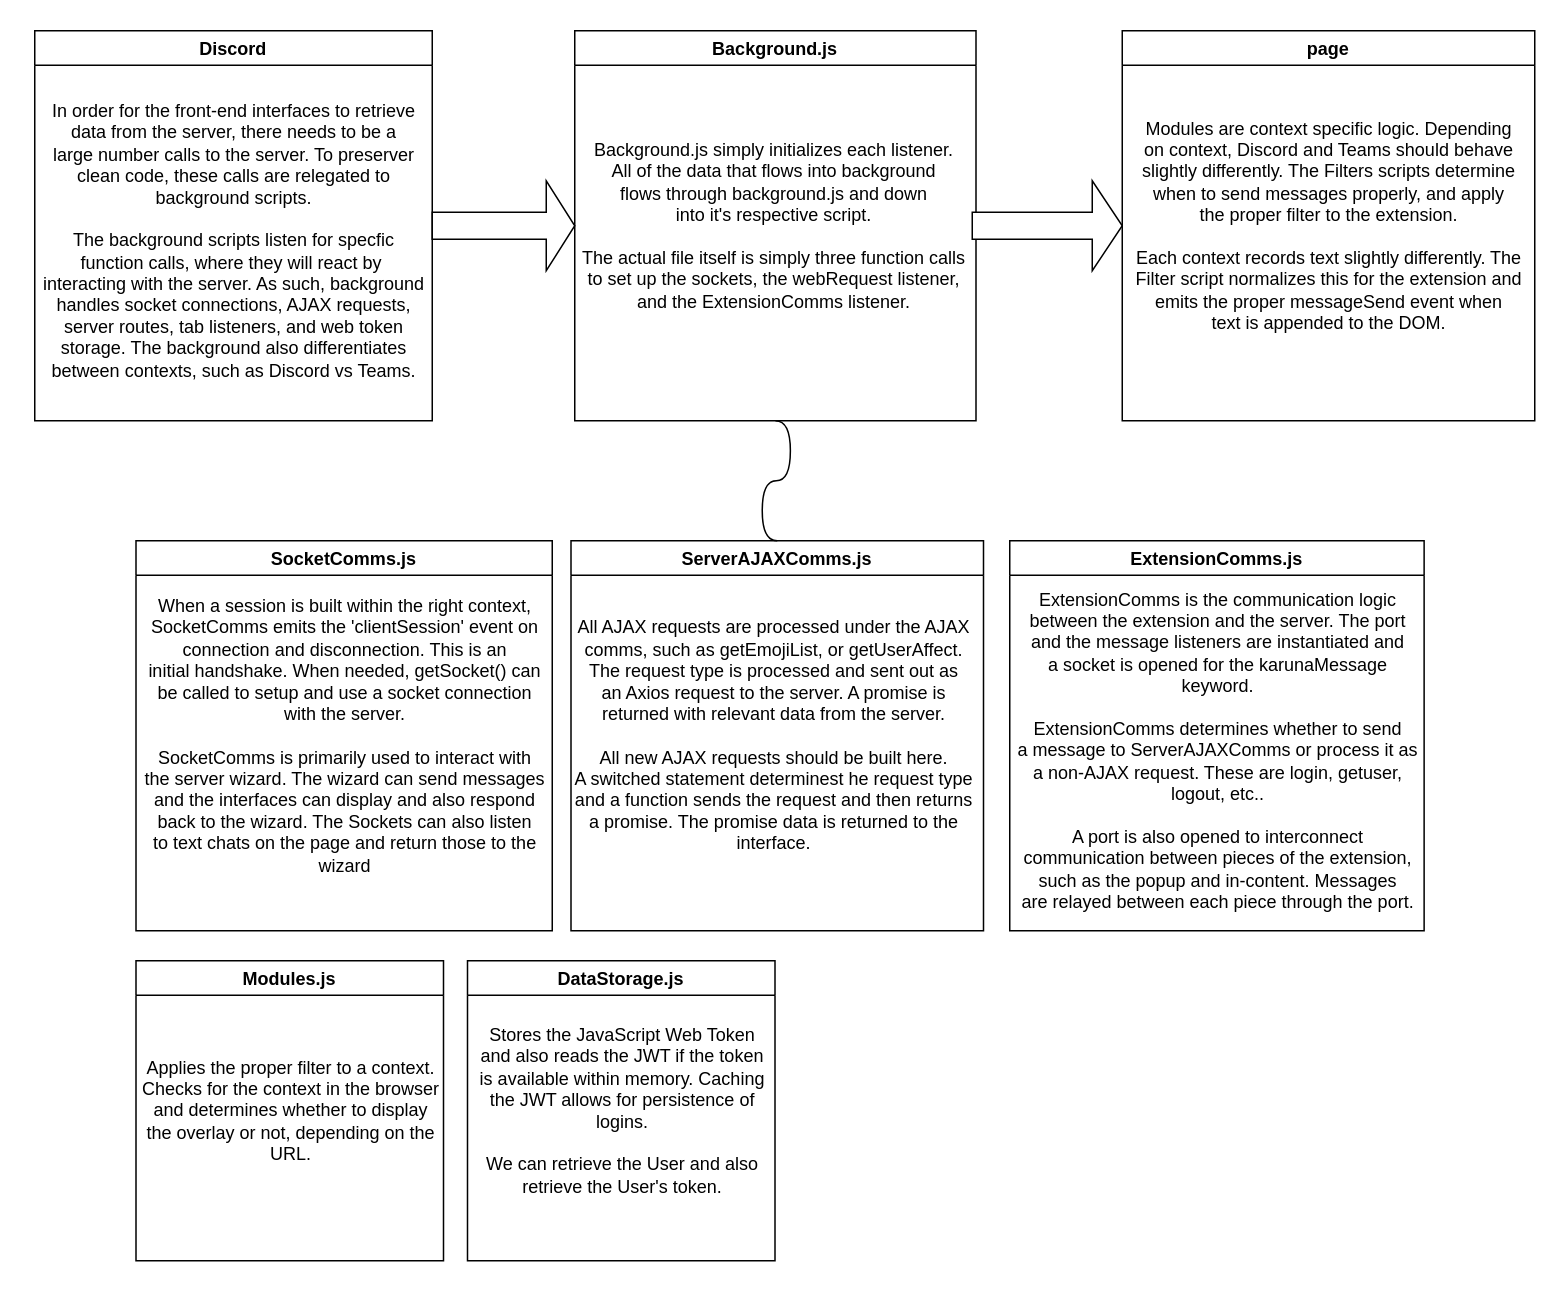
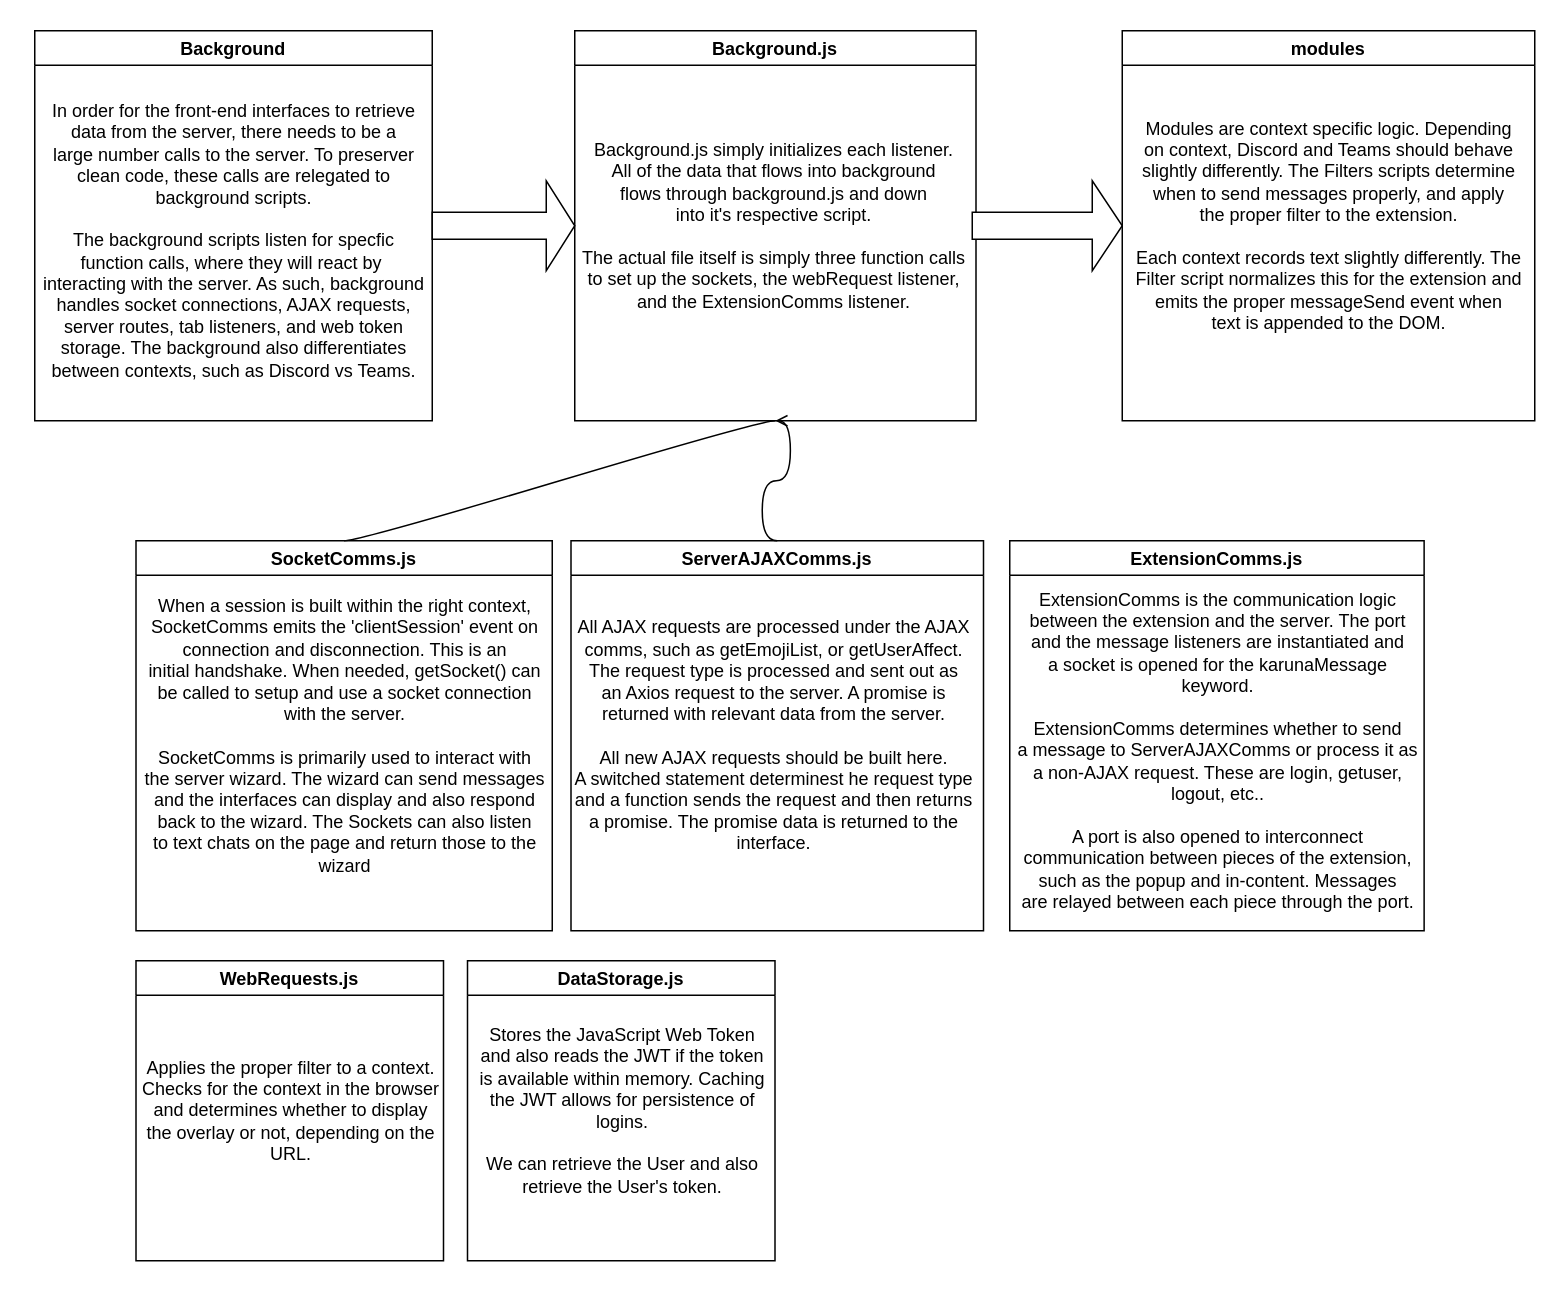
node "Discord": label "Discord" -> "Background"
node "page": label "page" -> "modules"
edge "Background.js" -- "ServerAJAXComms.js": arrowhead none -> open
edge "Background.js" -- "SocketComms.js": added
node "Modules.js": label "Modules.js" -> "WebRequests.js"
